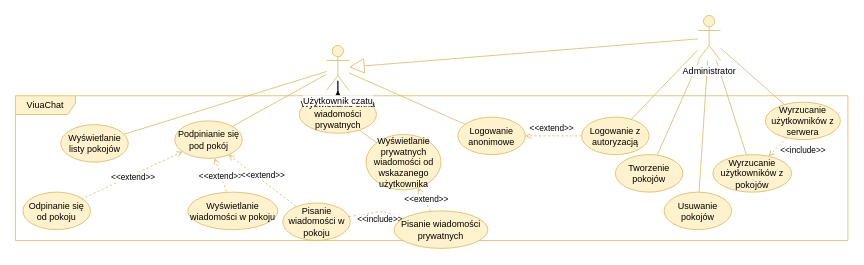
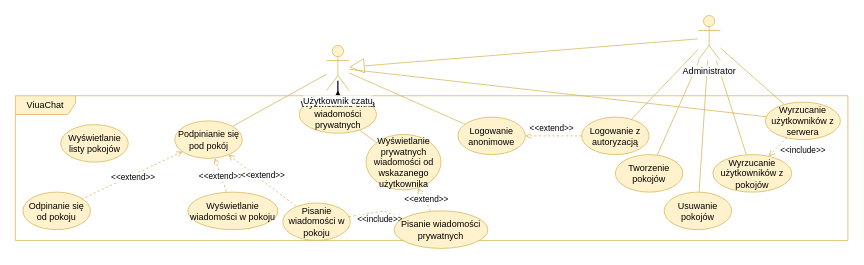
edge "Użytkownik czatu" -- "Wyświetlanie listy pokojów": now "Użytkownik czatu" -- "Wyrzucanie użytkowników z serwera"
